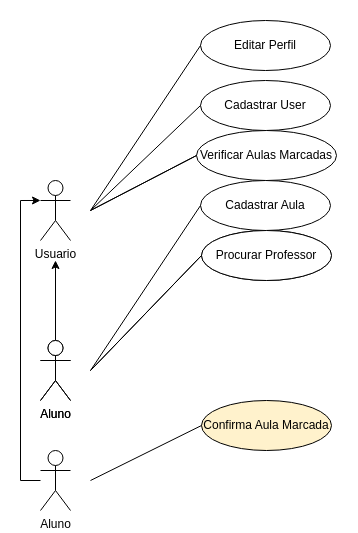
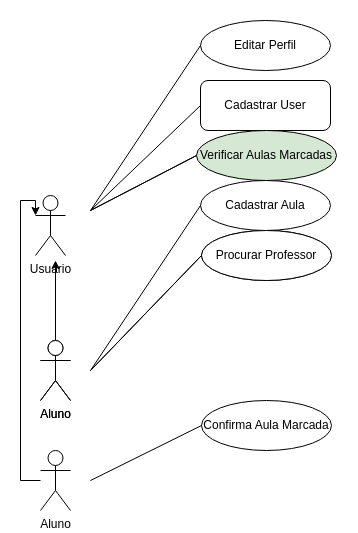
node "Cadastrar User": shape ellipse -> rounded rectangle
node "Verificar Aulas Marcadas": fillcolor #ffffff -> #d5e8d4
node "Usuario": moved (56, 211) -> (51, 226)
node "Confirma Aula Marcada": fillcolor #fff2cc -> #ffffff
